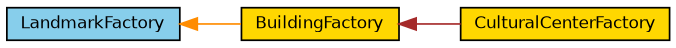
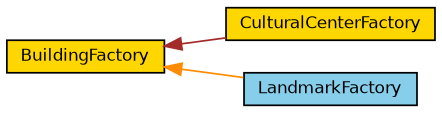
edge "BuildingFactory" -> "LandmarkFactory": reversed
